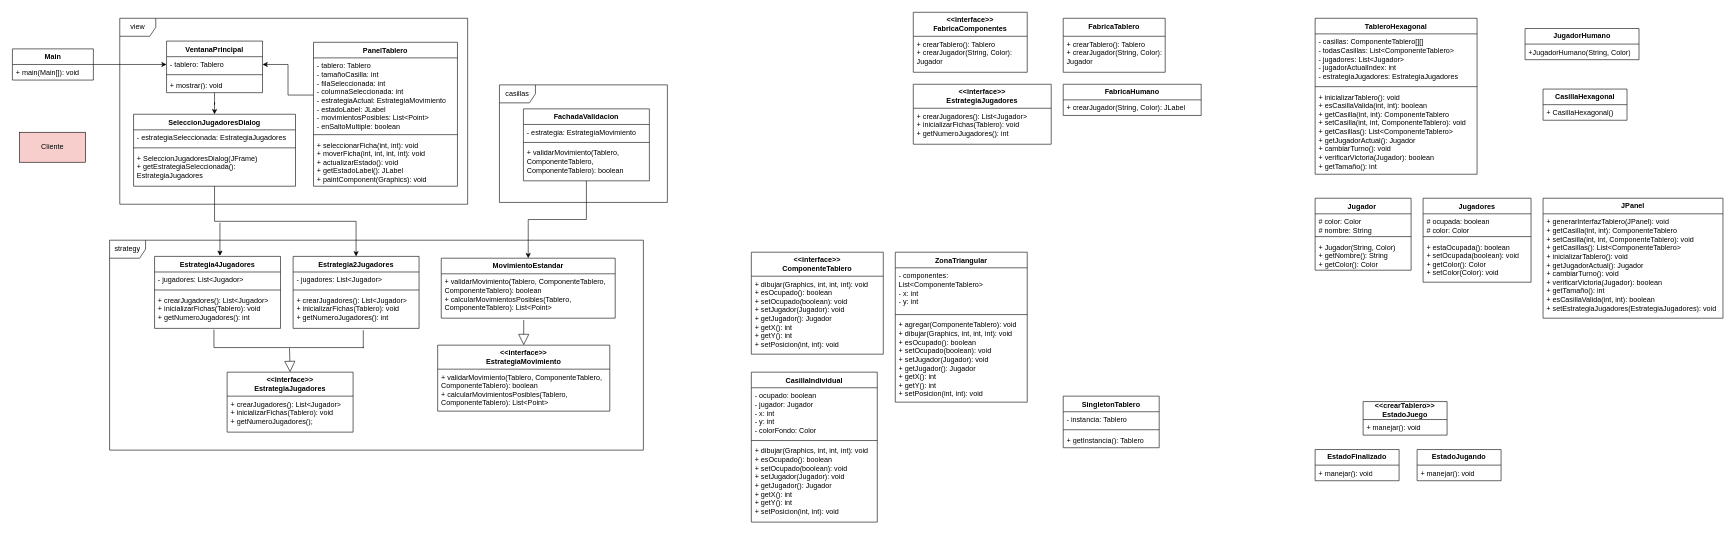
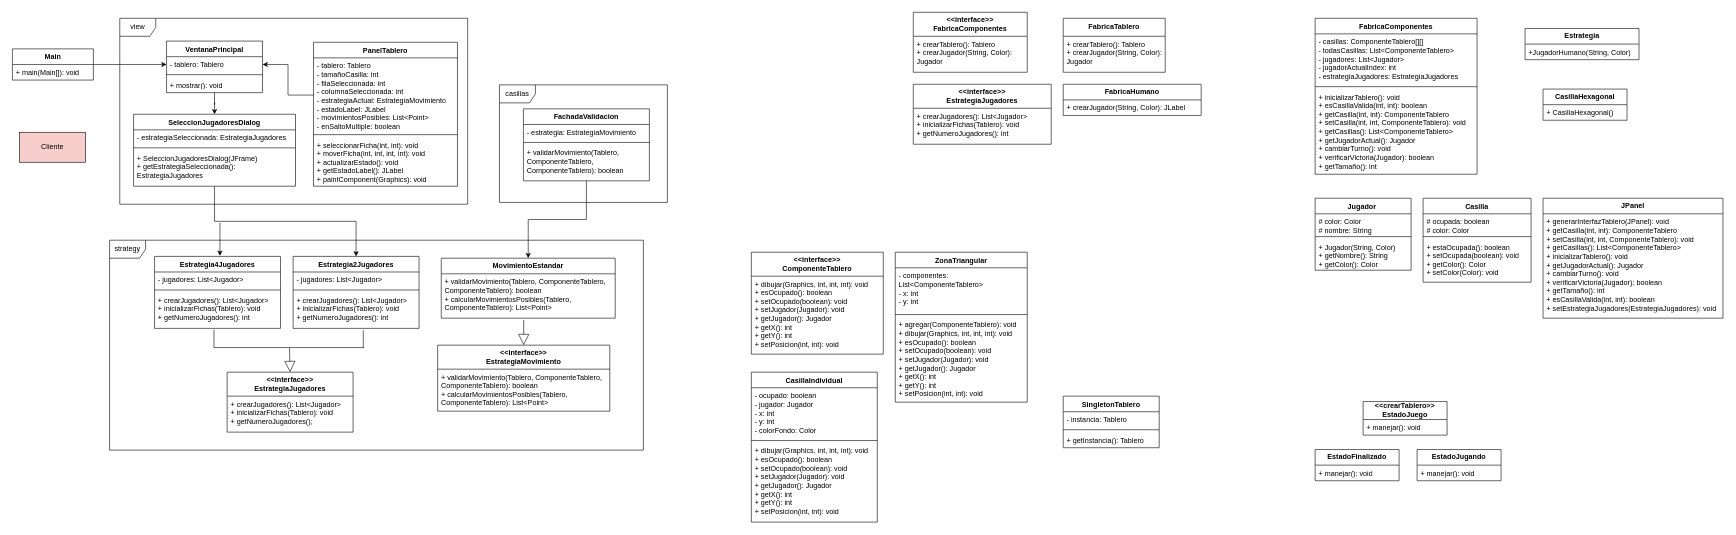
node "TableroHexagonal": label "TableroHexagonal" -> "FabricaComponentes"
node "JugadorHumano": label "JugadorHumano" -> "Estrategia"
node "Jugadores": label "Jugadores" -> "Casilla"
